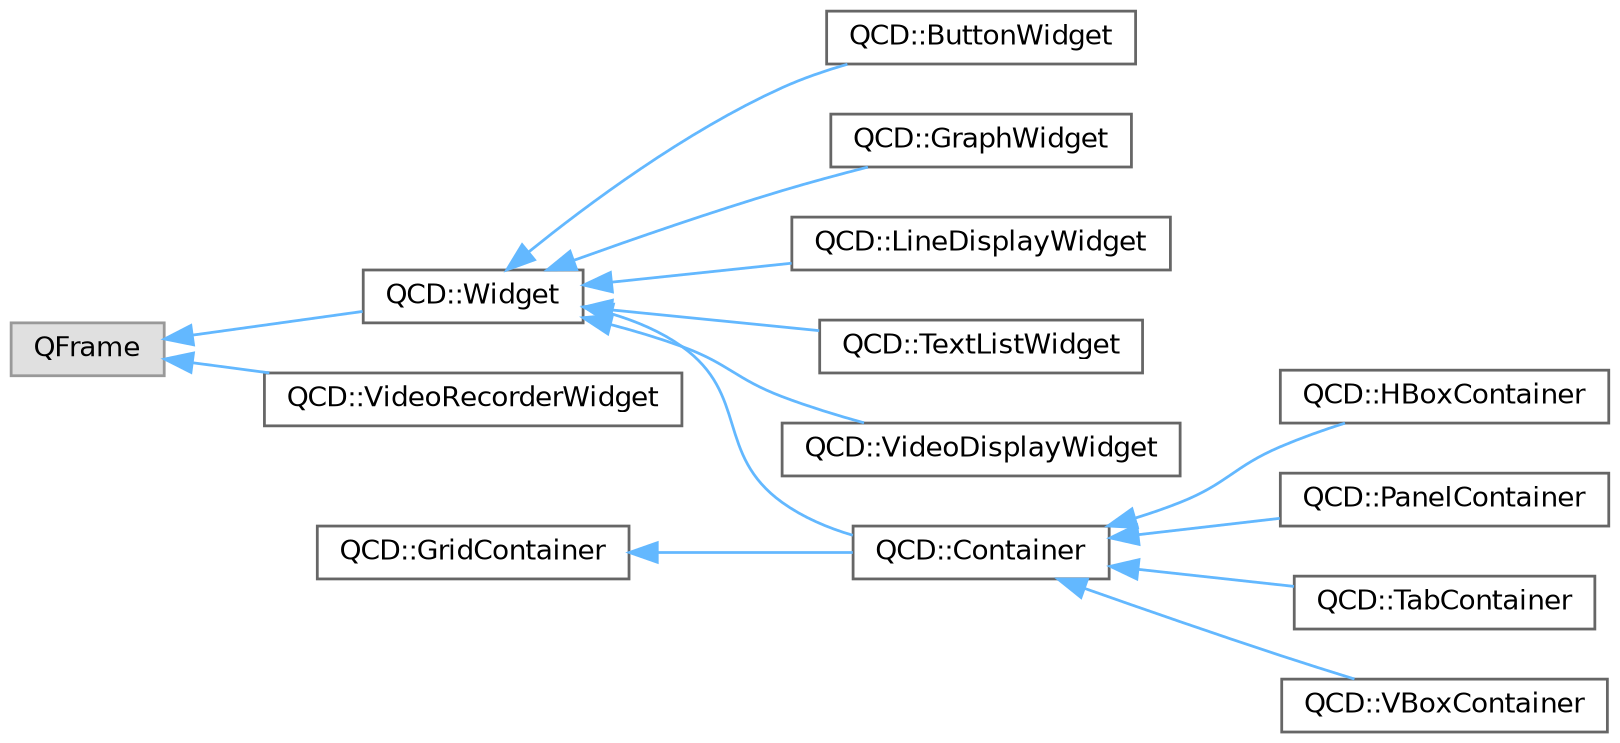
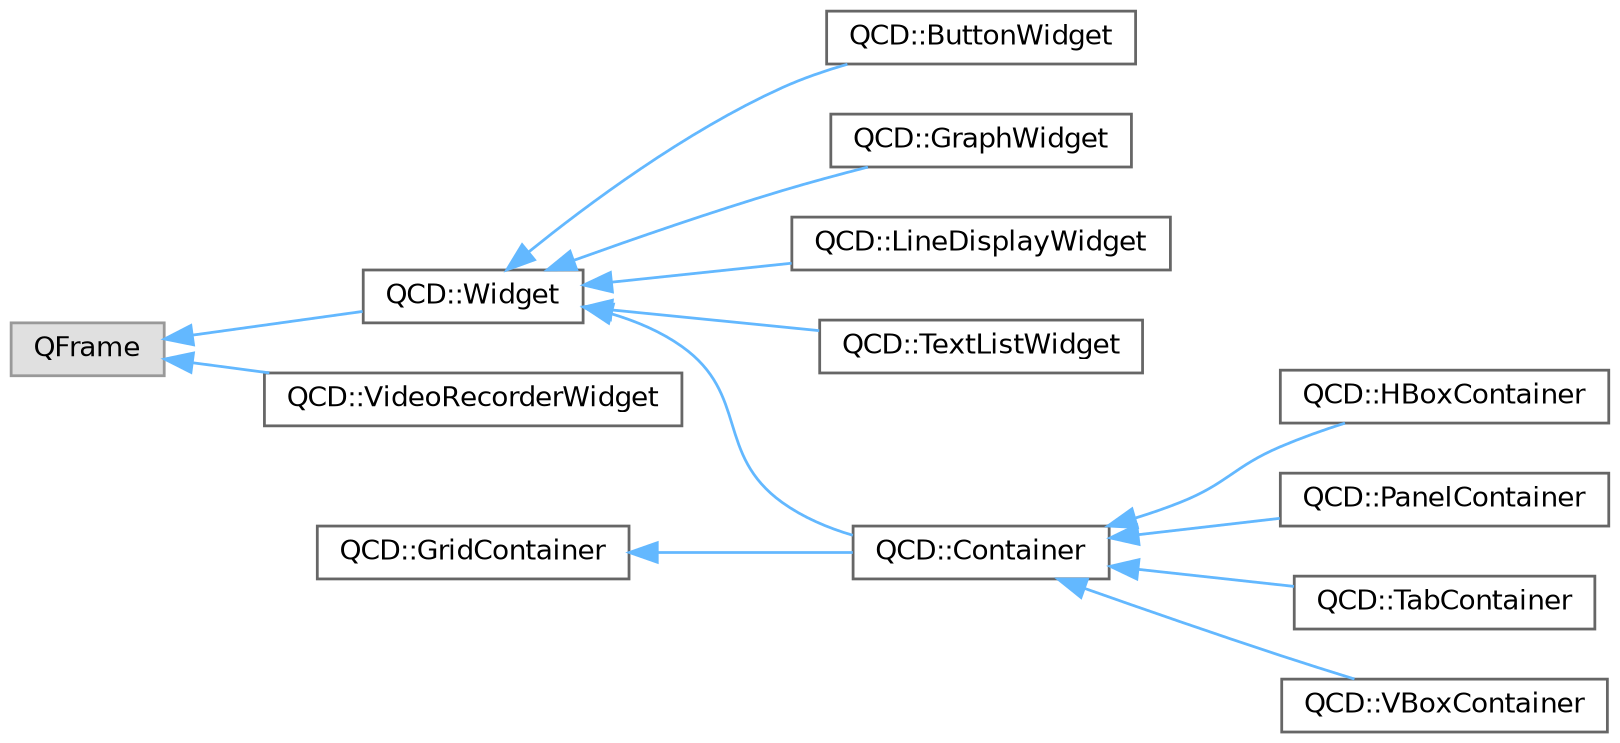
node "QCD::VideoDisplayWidget": removed
